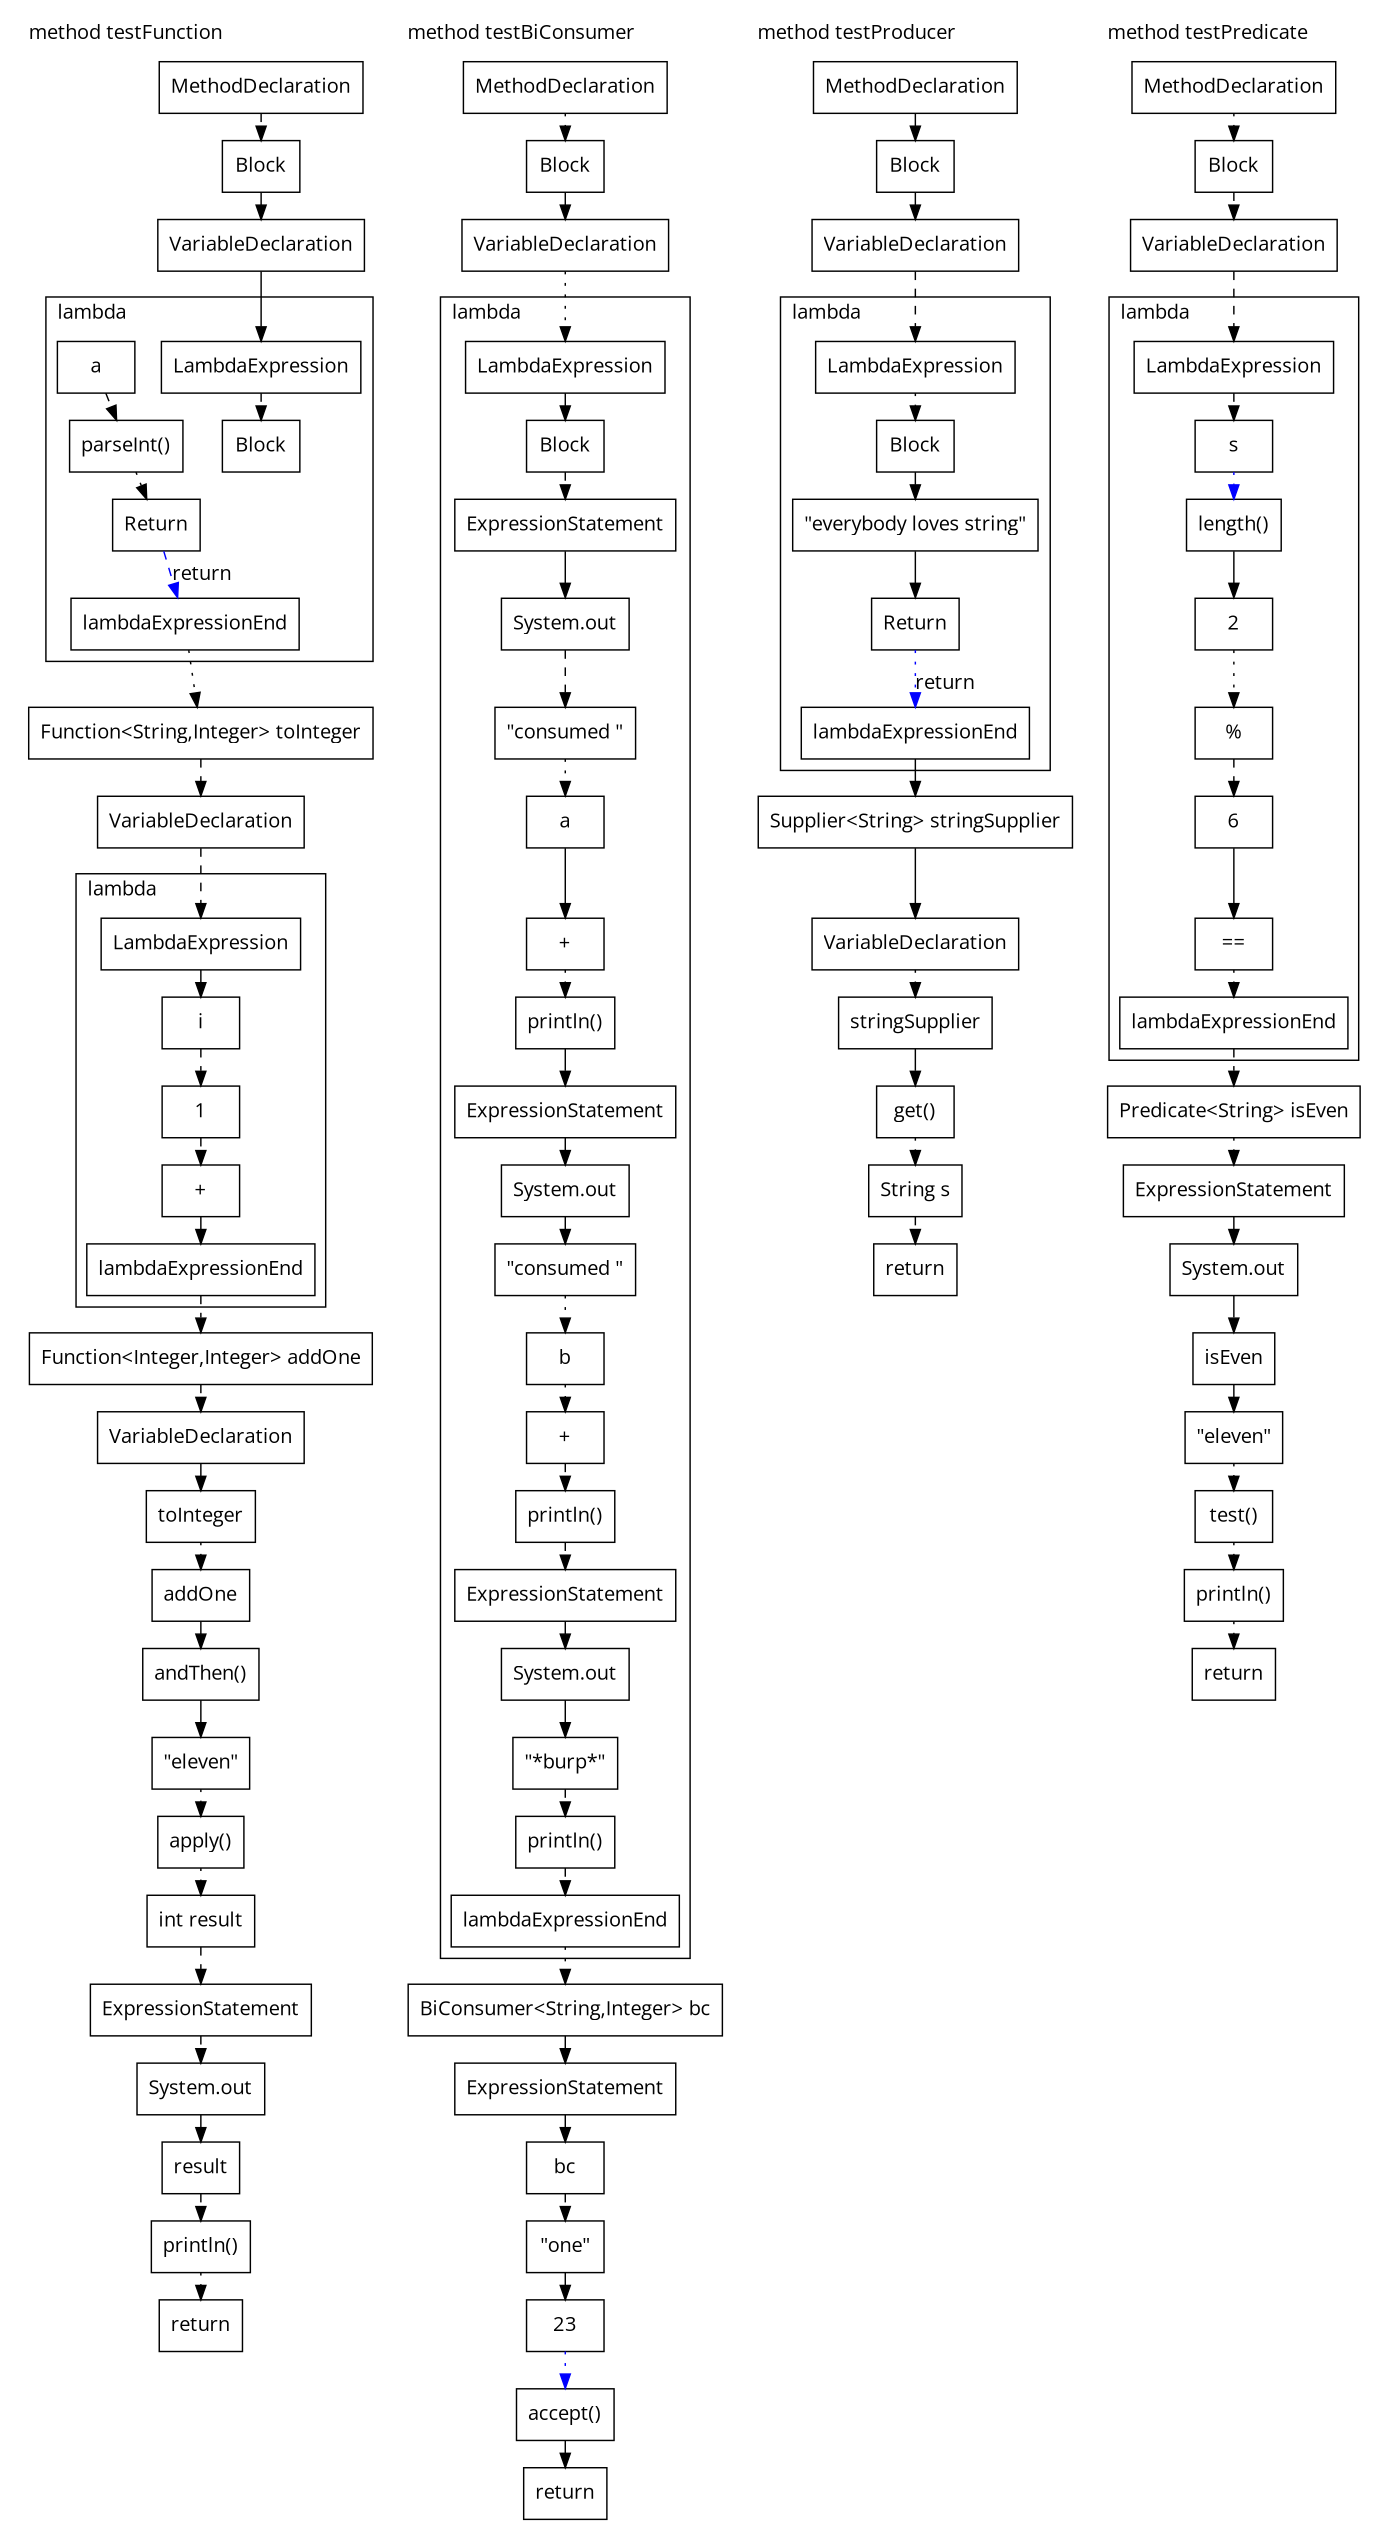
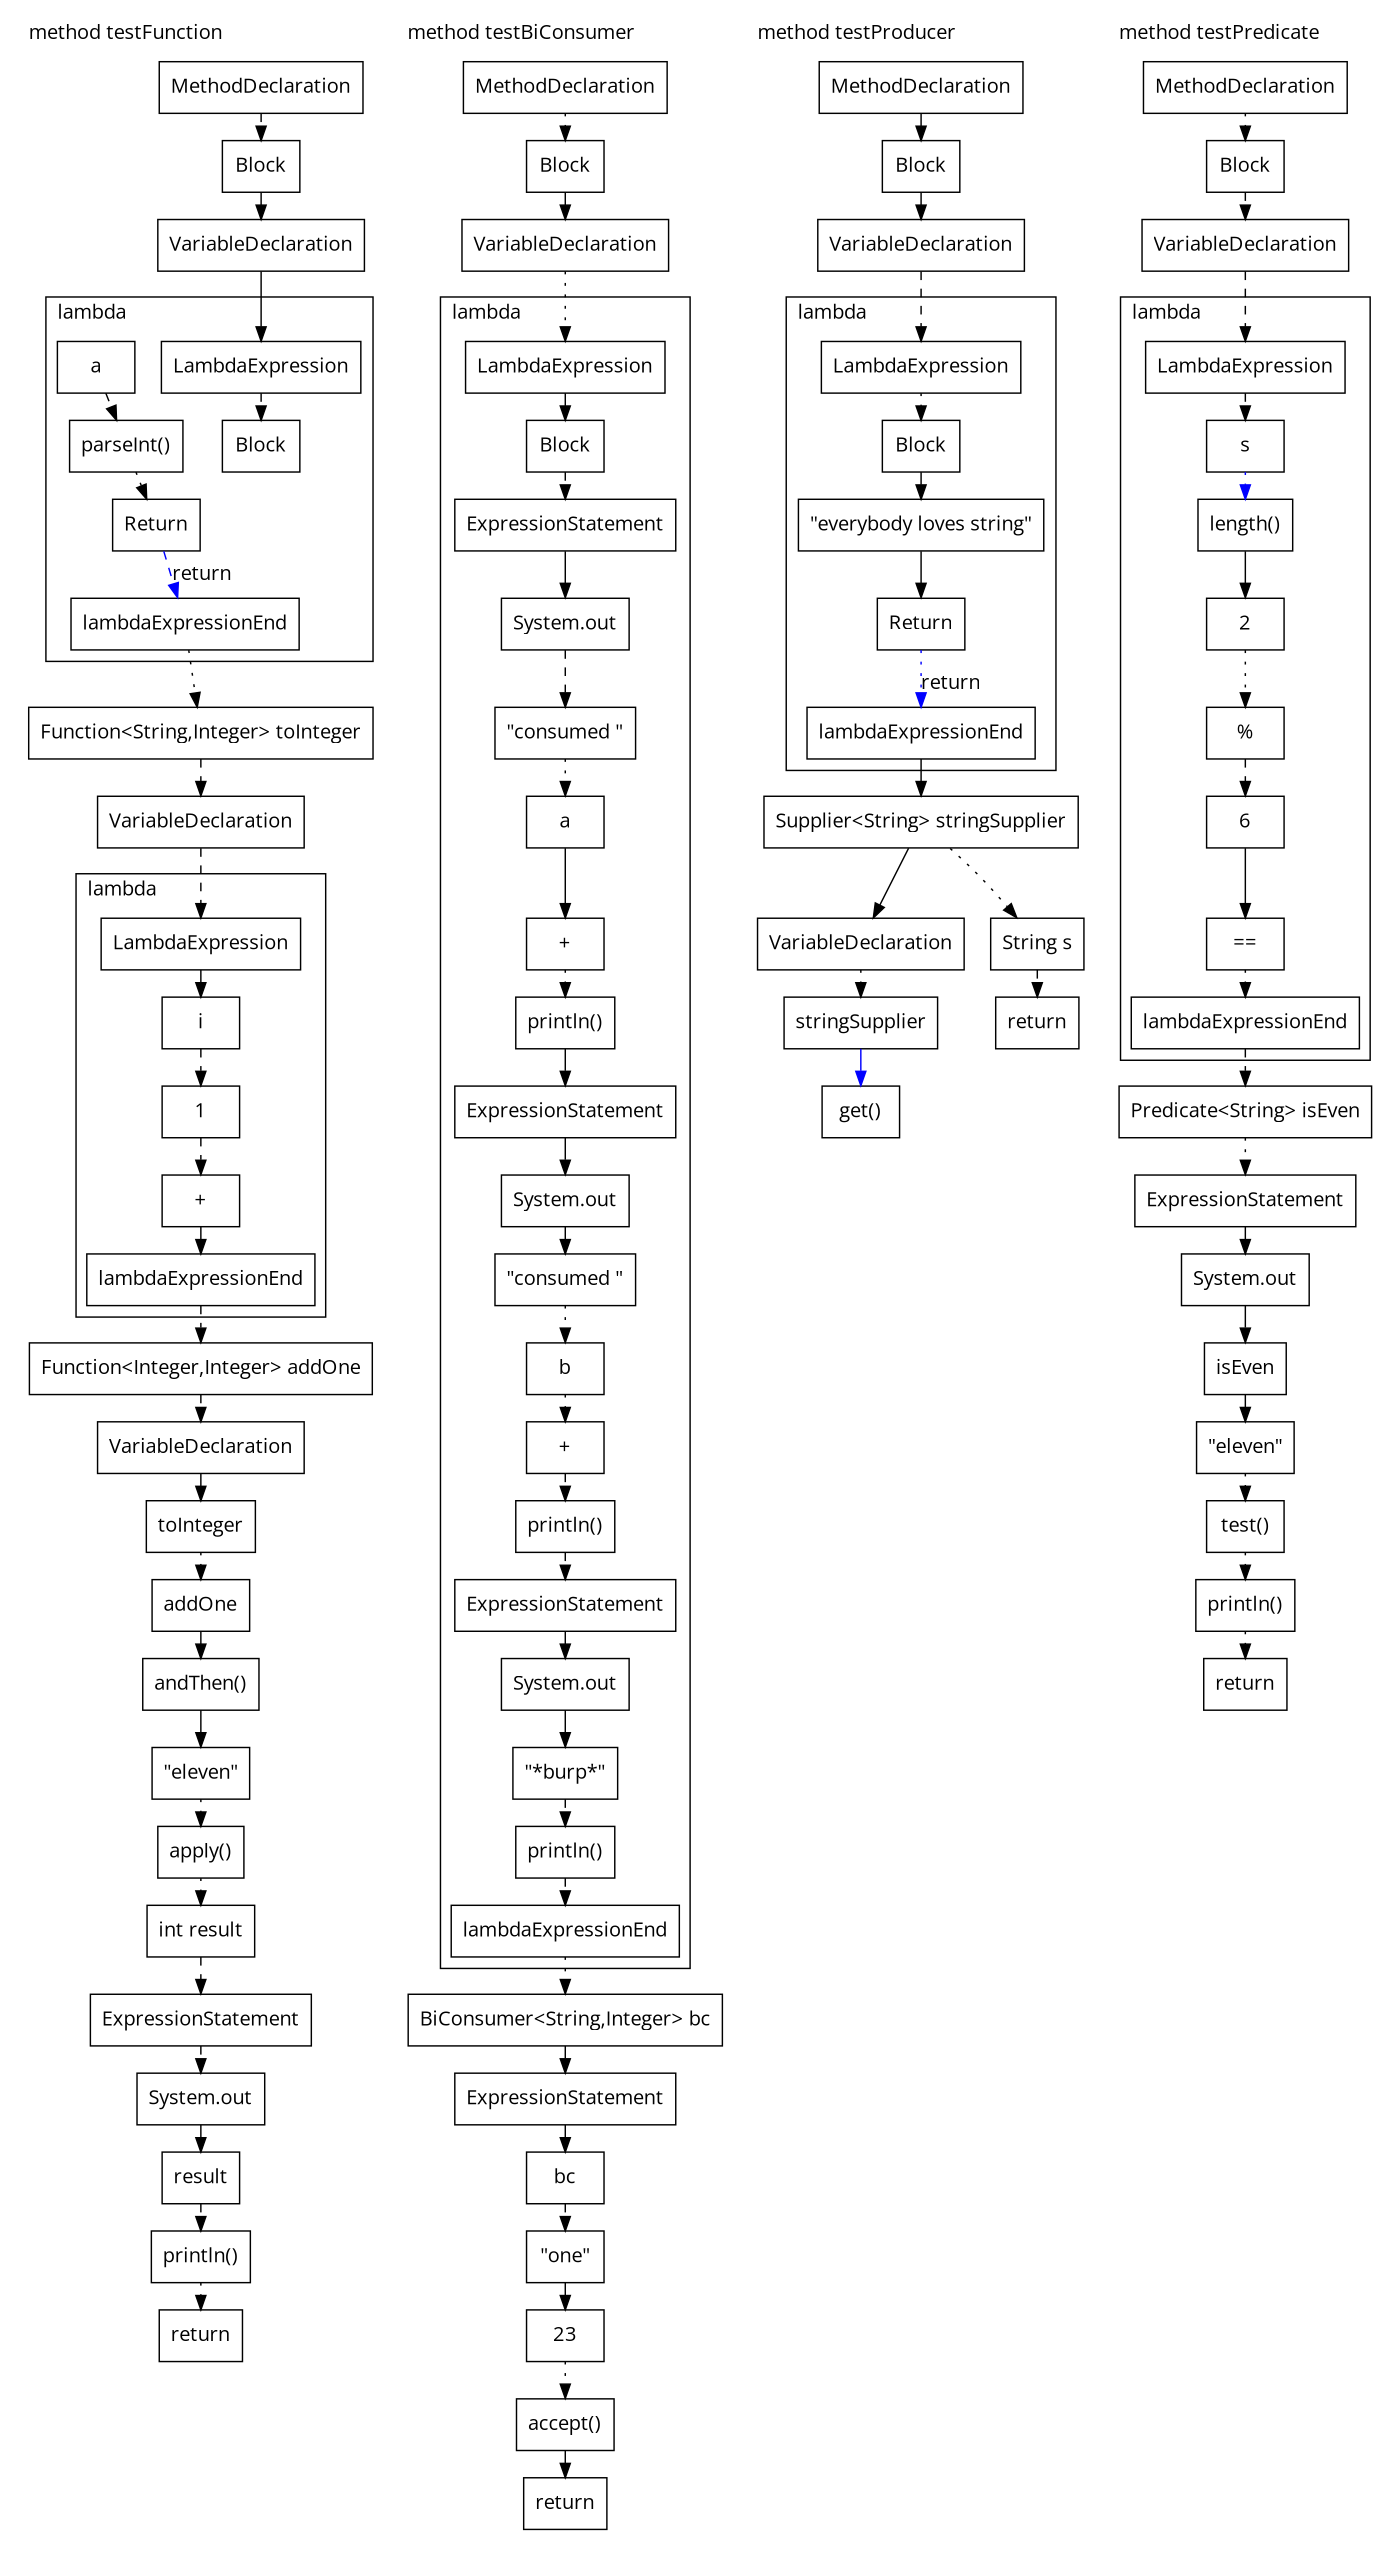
edge "stringSupplier" -> "get()": color black -> blue
edge "get()" -> "String s": now "Supplier<String> stringSupplier" -> "String s"
edge "23" -> "accept()": color blue -> black
